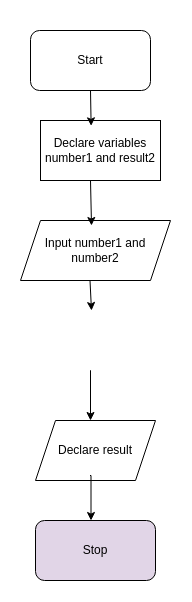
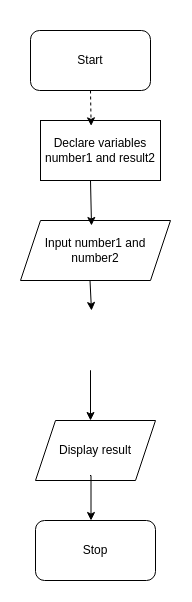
edge "Start" -> "Declare variables number1 and result2": style solid -> dashed
node "Declare result": label "Declare result" -> "Display result"
node "Stop": fillcolor #e1d5e7 -> #ffffff
